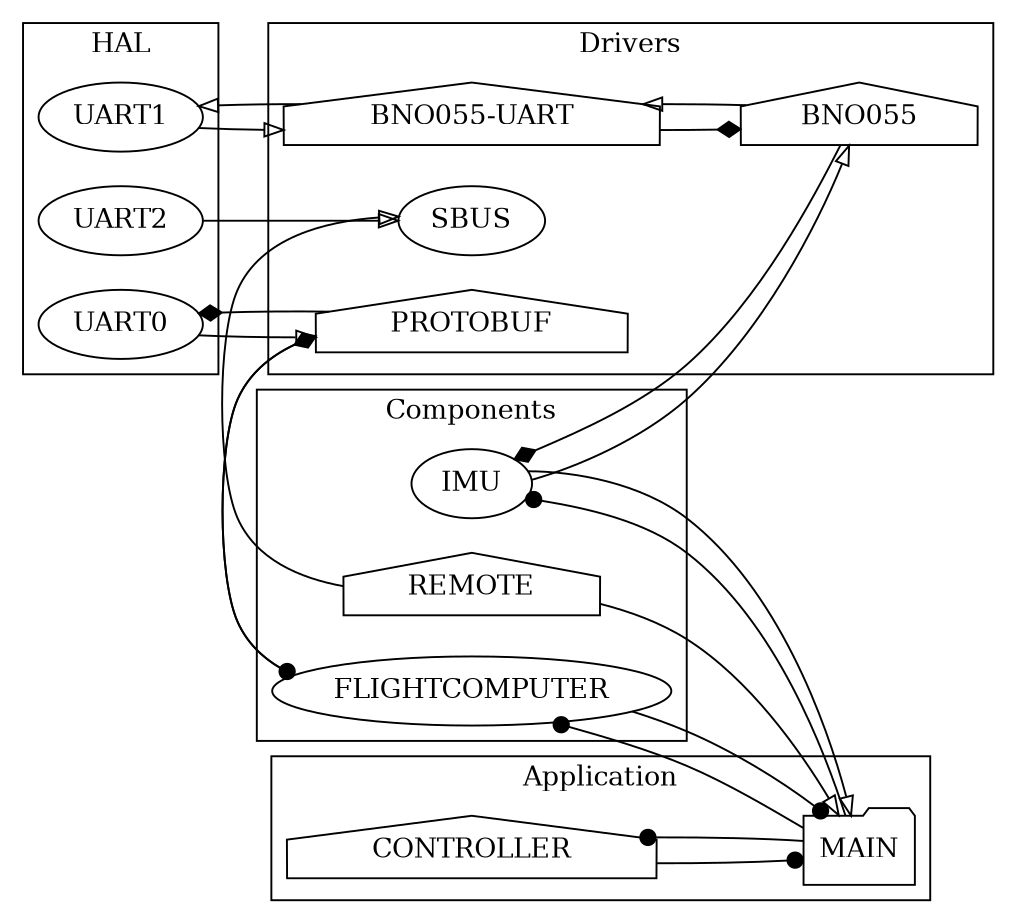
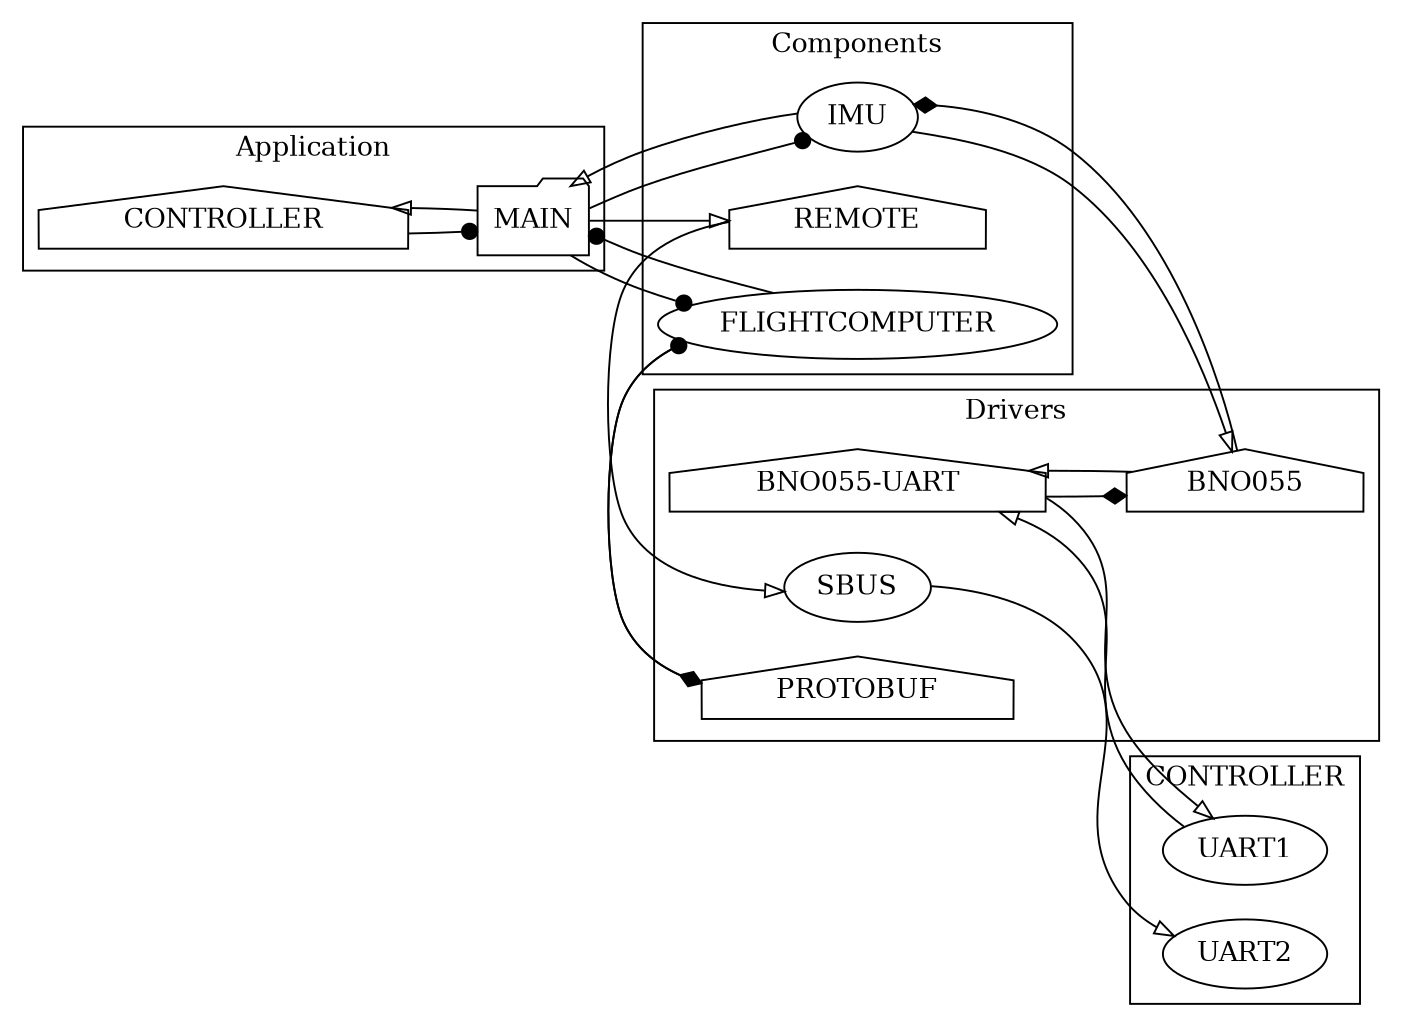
cluster "HAL": label "HAL" -> "CONTROLLER"
edge "UART2" -> "SBUS": reversed
node "UART0": removed
edge "REMOTE" -> "MAIN": reversed
edge "MAIN" -> "CONTROLLER": arrowhead dot -> onormal
